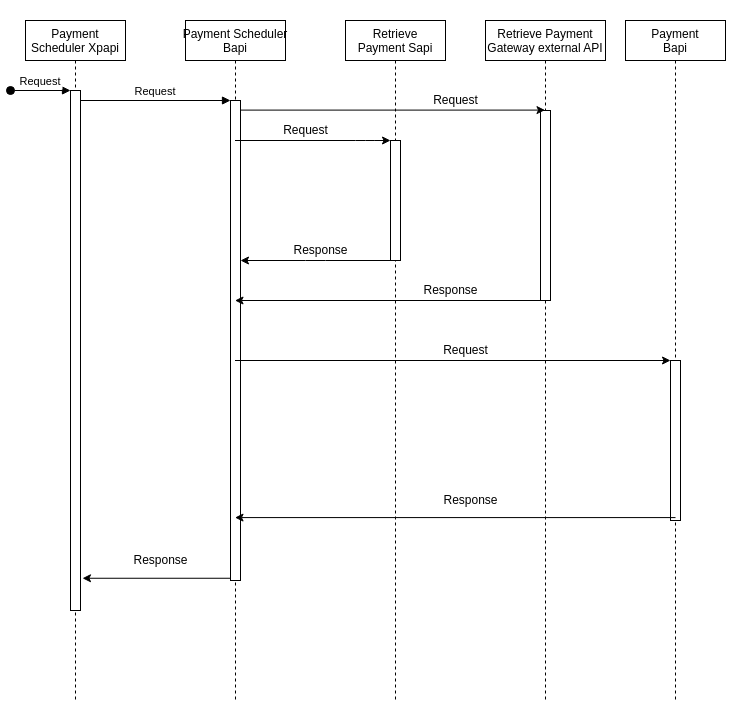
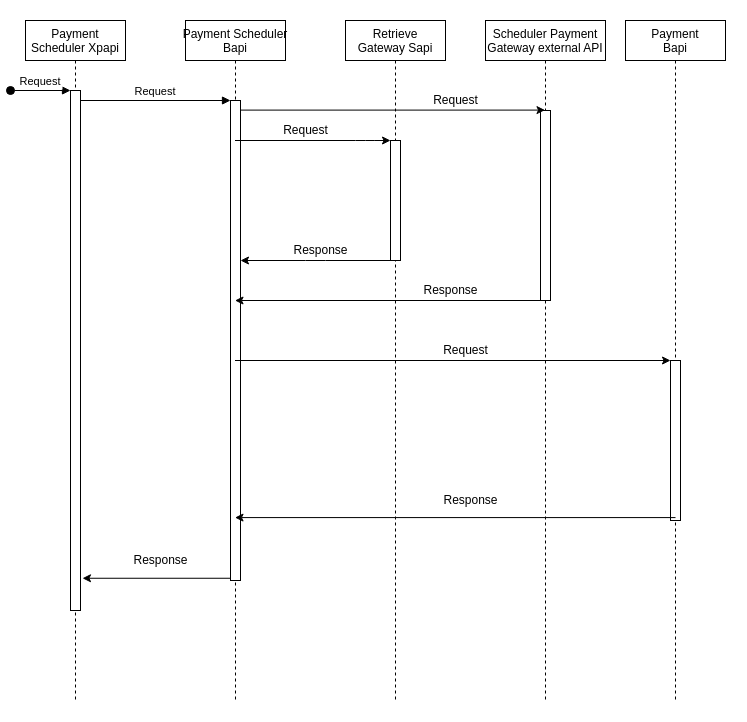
node "Retrieve Payment Sapi": label "Retrieve Payment Sapi" -> "Retrieve Gateway Sapi"
node "Retrieve Payment Gateway external API": label "Retrieve Payment Gateway external API" -> "Scheduler Payment Gateway external API"
